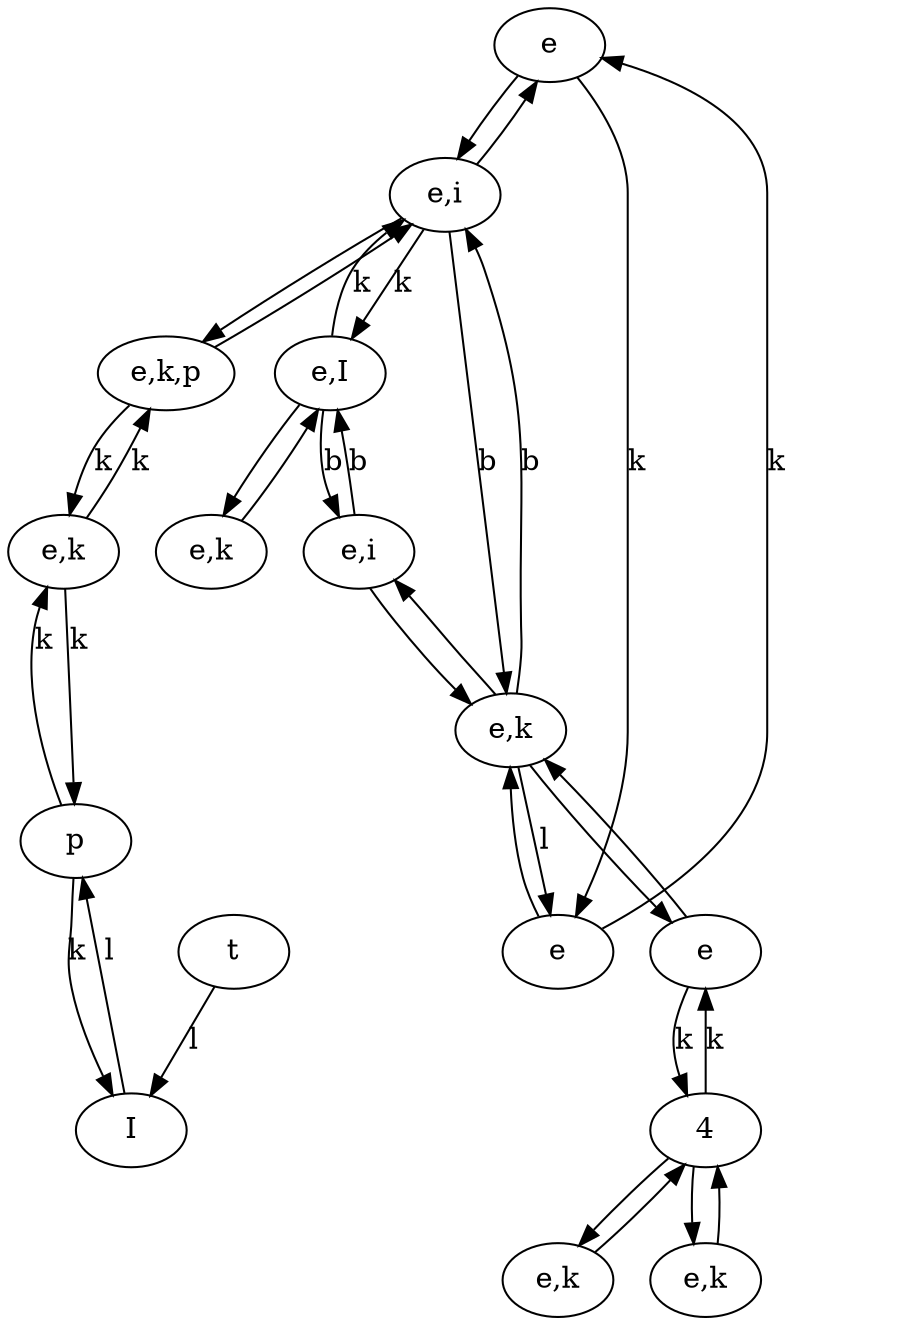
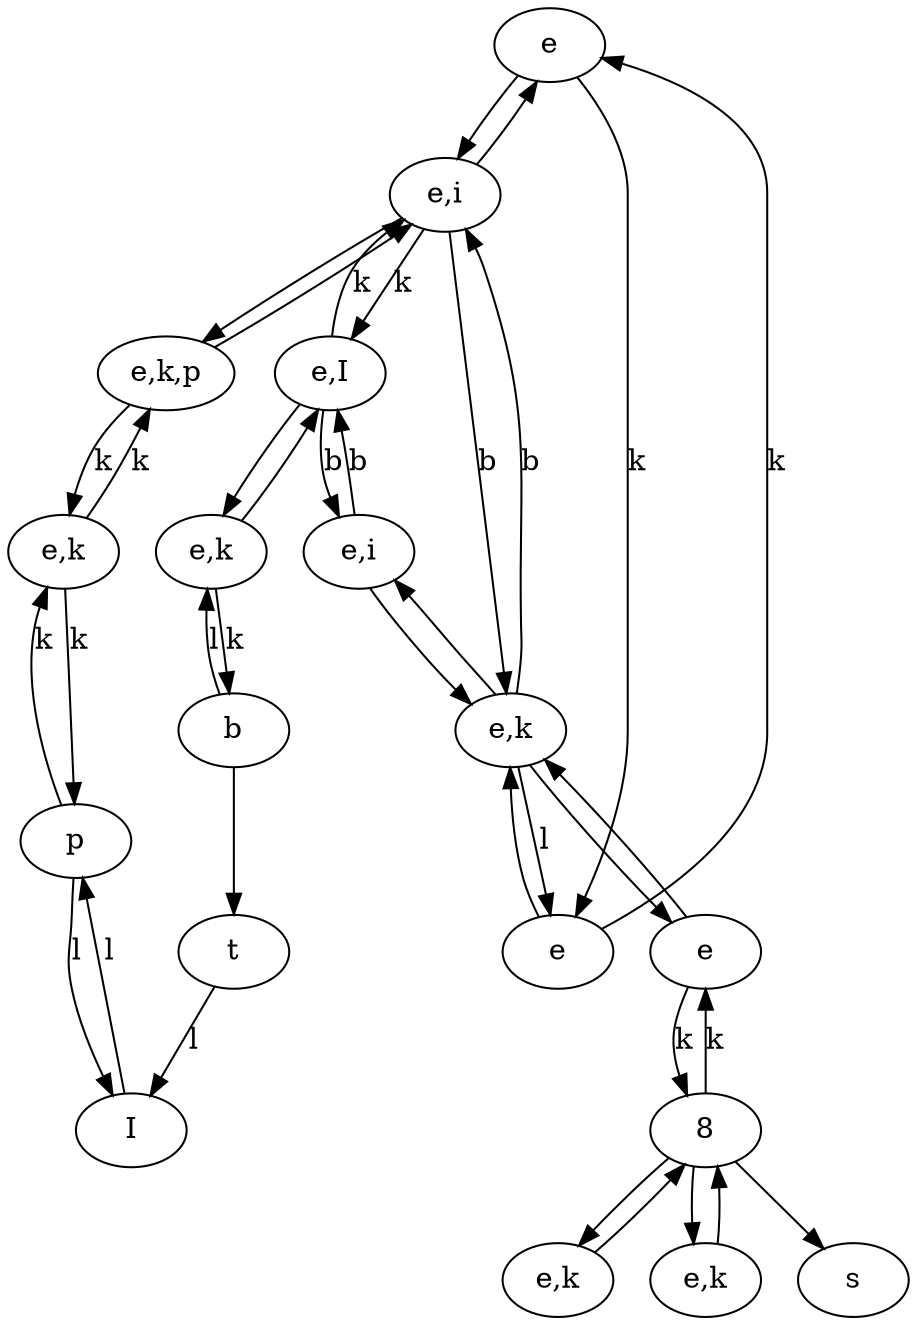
node "b": added
edge "p" -> "I": label "k" -> "l"
node "4": label "4" -> "8"
node "s": added
